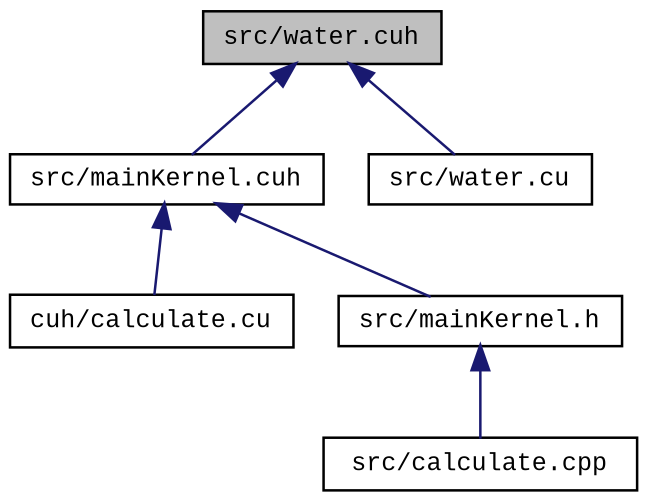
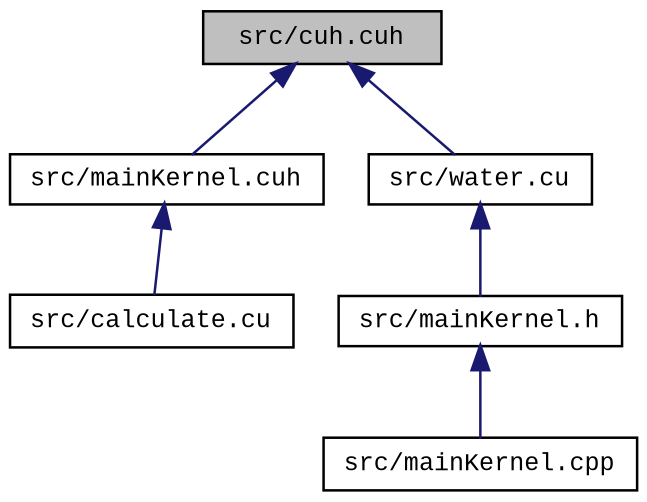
node "src/water.cuh": label "src/water.cuh" -> "src/cuh.cuh"
edge "src/mainKernel.h" -> "src/mainKernel.cuh": now "src/mainKernel.h" -> "src/water.cu"
node "cuh/calculate.cu": label "cuh/calculate.cu" -> "src/calculate.cu"
node "src/calculate.cpp": label "src/calculate.cpp" -> "src/mainKernel.cpp"
